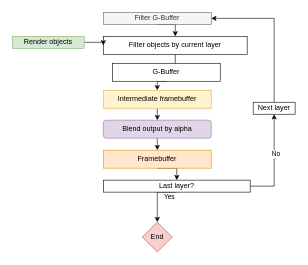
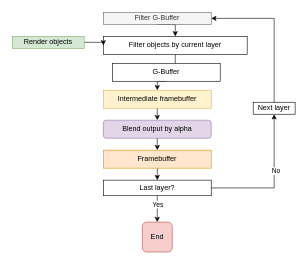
node "Last layer?": size 147x12 -> 108x16
node "End": shape diamond -> rounded rectangle
